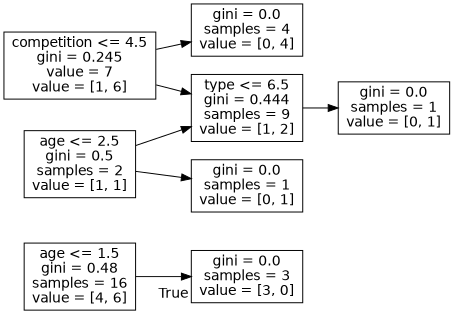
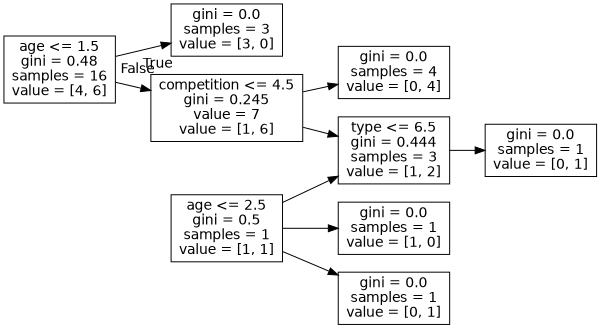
edge "age <= 1.5 gini = 0.48 samples = 16 value = [4, 6]" -> "competition <= 4.5 gini = 0.245 value = 7 value = [1, 6]": added
node "type <= 6.5 gini = 0.444 samples = 9 value = [1, 2]": label "type <= 6.5 gini = 0.444 samples = 9 value = [1, 2]" -> "type <= 6.5 gini = 0.444 samples = 3 value = [1, 2]"
node "age <= 2.5 gini = 0.5 samples = 2 value = [1, 1]": label "age <= 2.5 gini = 0.5 samples = 2 value = [1, 1]" -> "age <= 2.5 gini = 0.5 samples = 1 value = [1, 1]"
node "gini = 0.0 samples = 1 value = [1, 0]": added
